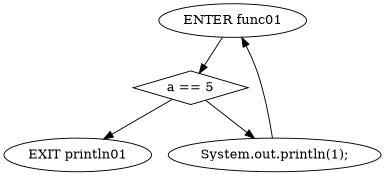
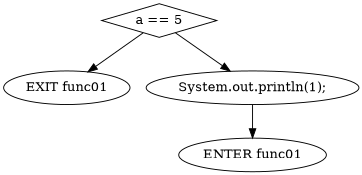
edge "ENTER func01" -> "a == 5": removed
node "EXIT println01": label "EXIT println01" -> "EXIT func01"
